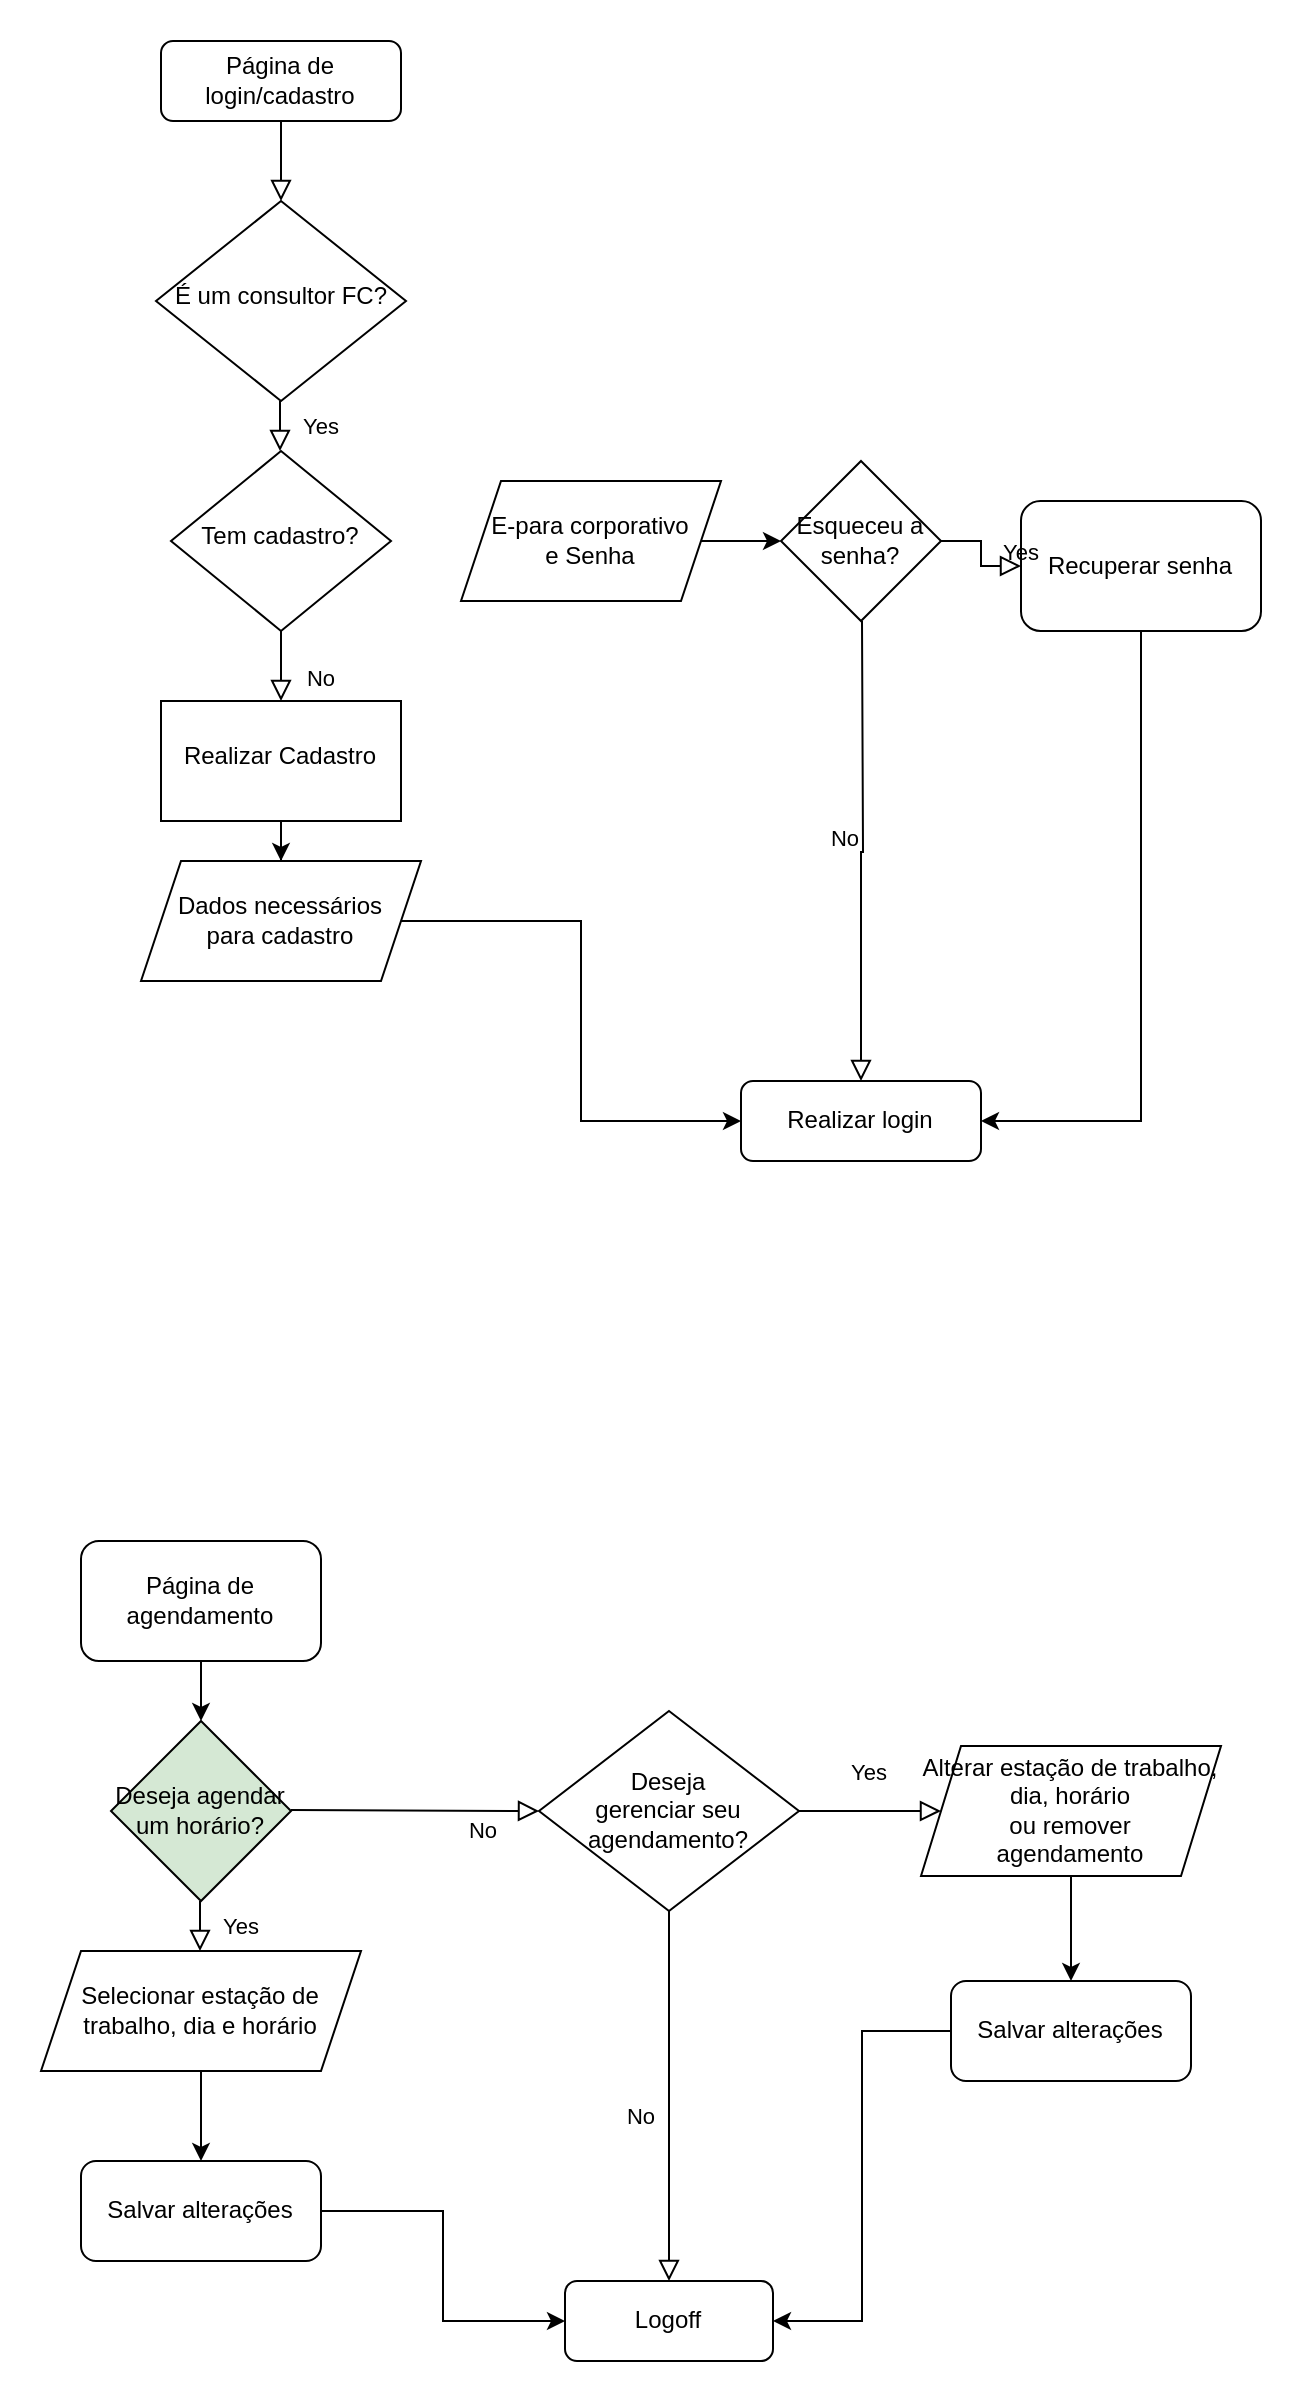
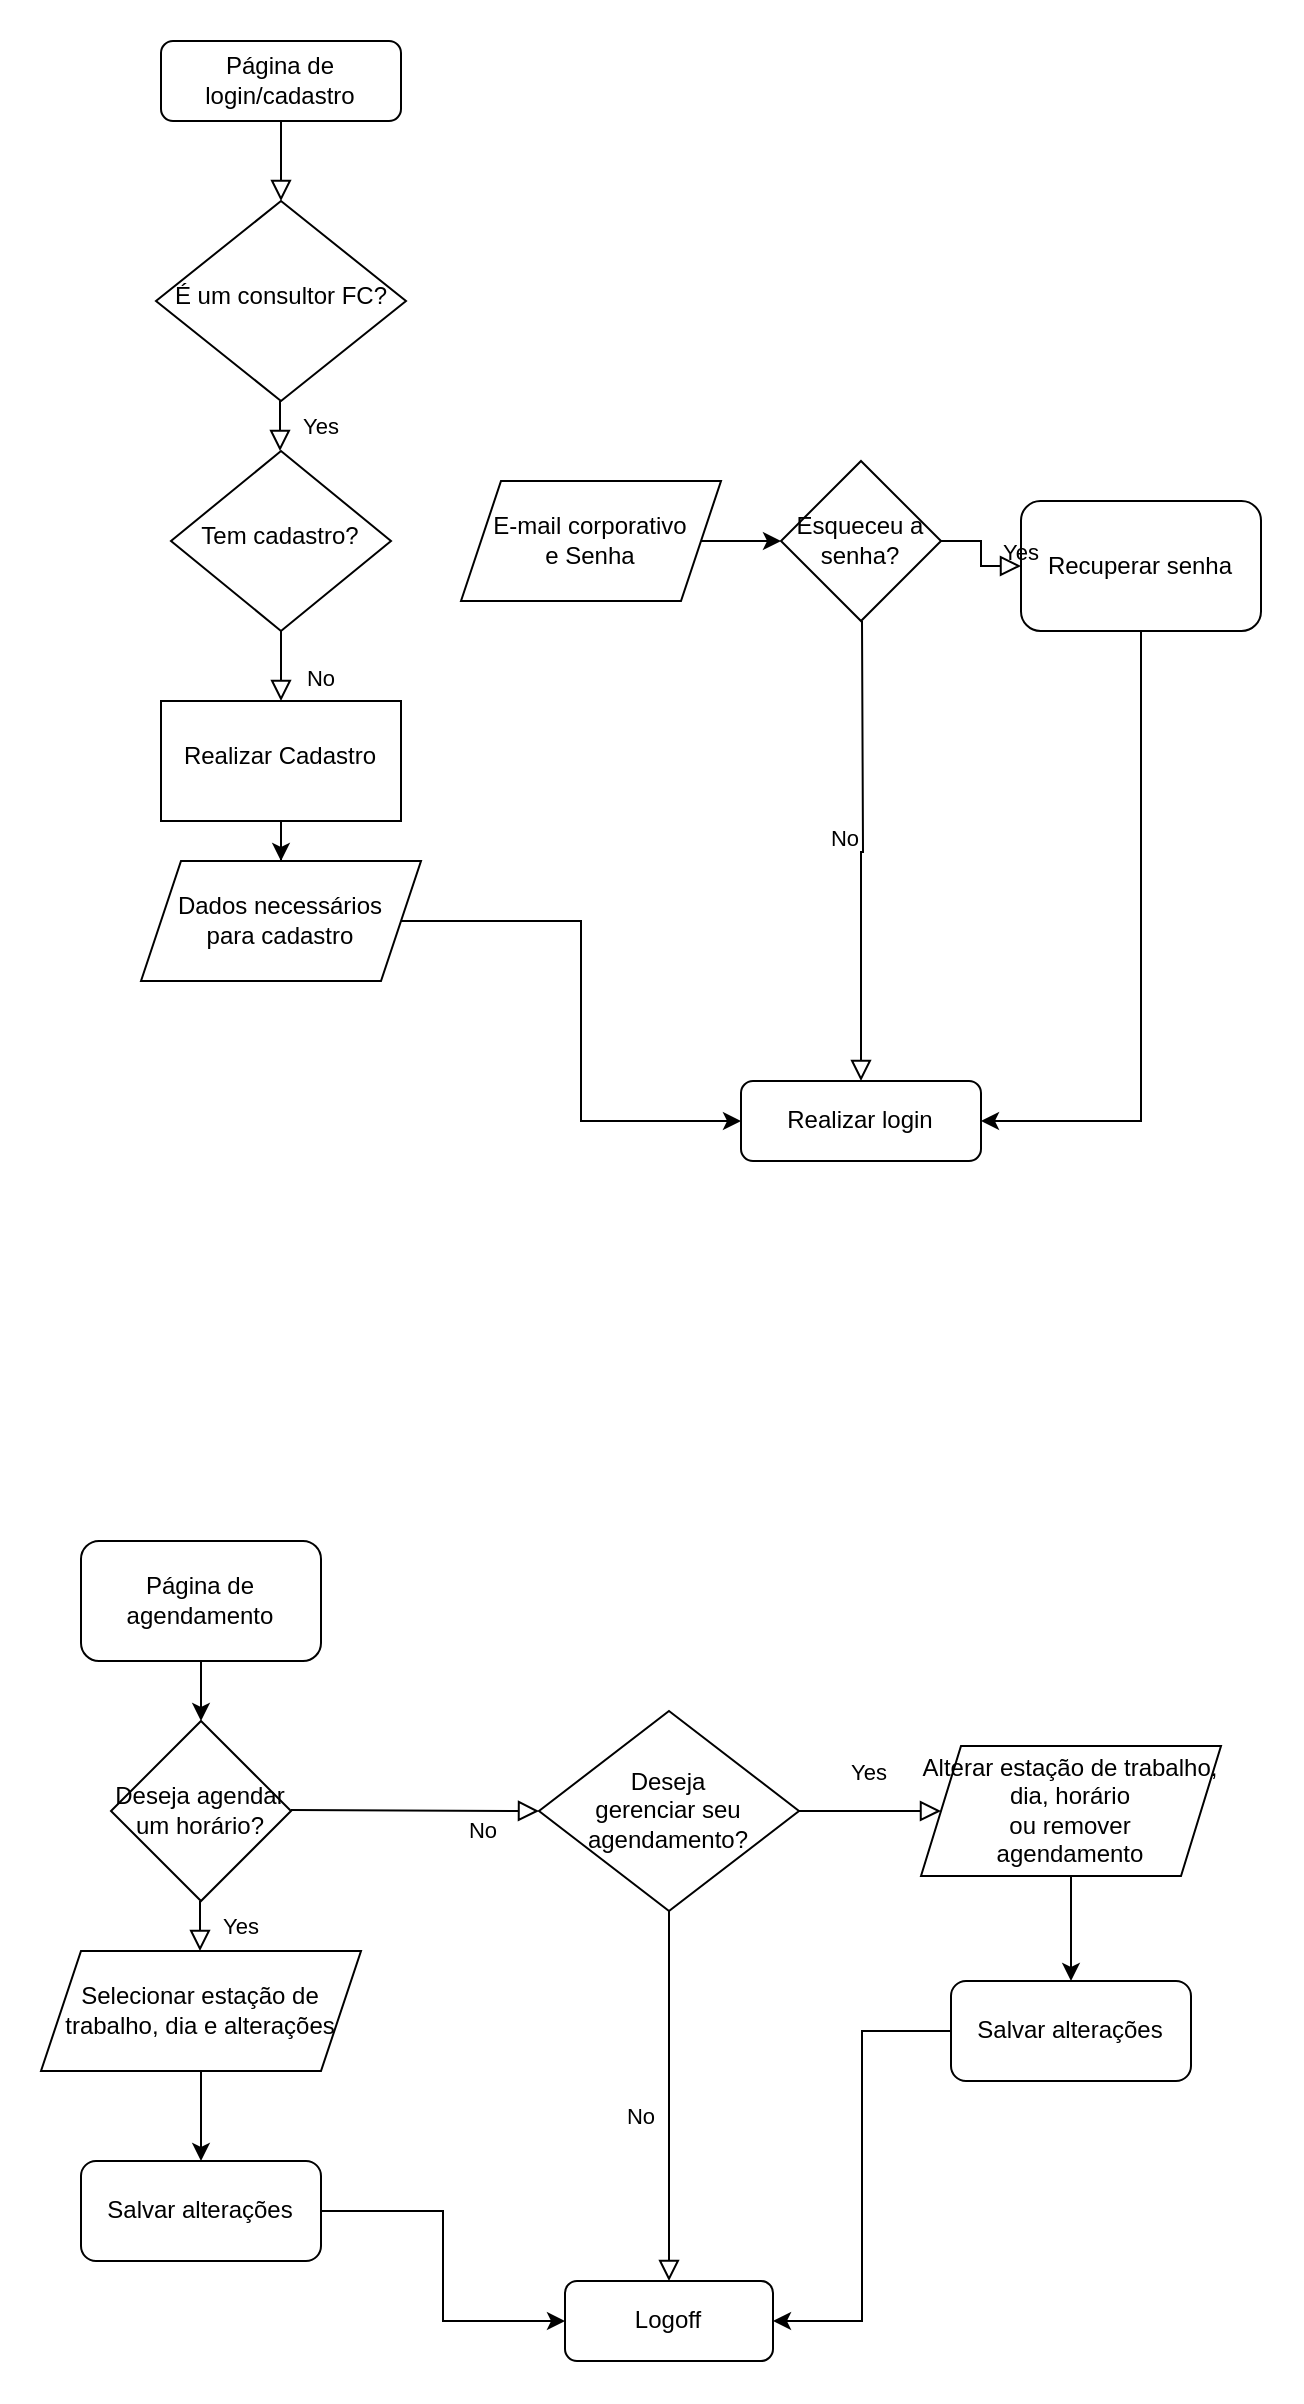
node "E-para corporativo e Senha": label "E-para corporativo e Senha" -> "E-mail corporativo e Senha"
node "Deseja agendar um horário?": fillcolor #d5e8d4 -> #ffffff
node "Selecionar estação de trabalho, dia e horário": label "Selecionar estação de trabalho, dia e horário" -> "Selecionar estação de trabalho, dia e alterações"
